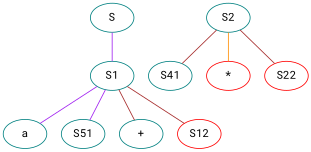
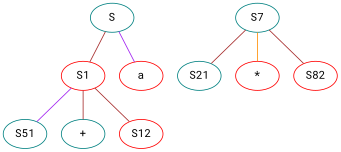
node "S2": label "S2" -> "S7"
edge "S" -- "S1": color purple -> brown
node "S1": color teal -> red
node "S41": label "S41" -> "S21"
node "S22": label "S22" -> "S82"
edge "S1" -- "a": now "S" -- "a"
node "a": color teal -> red
